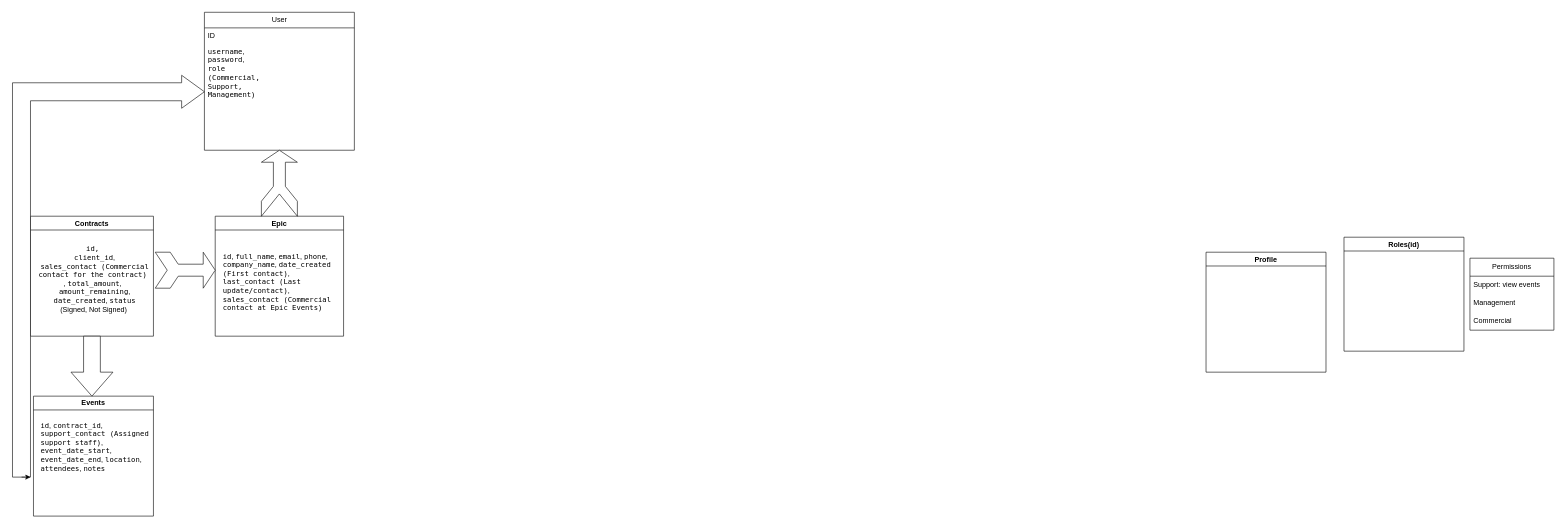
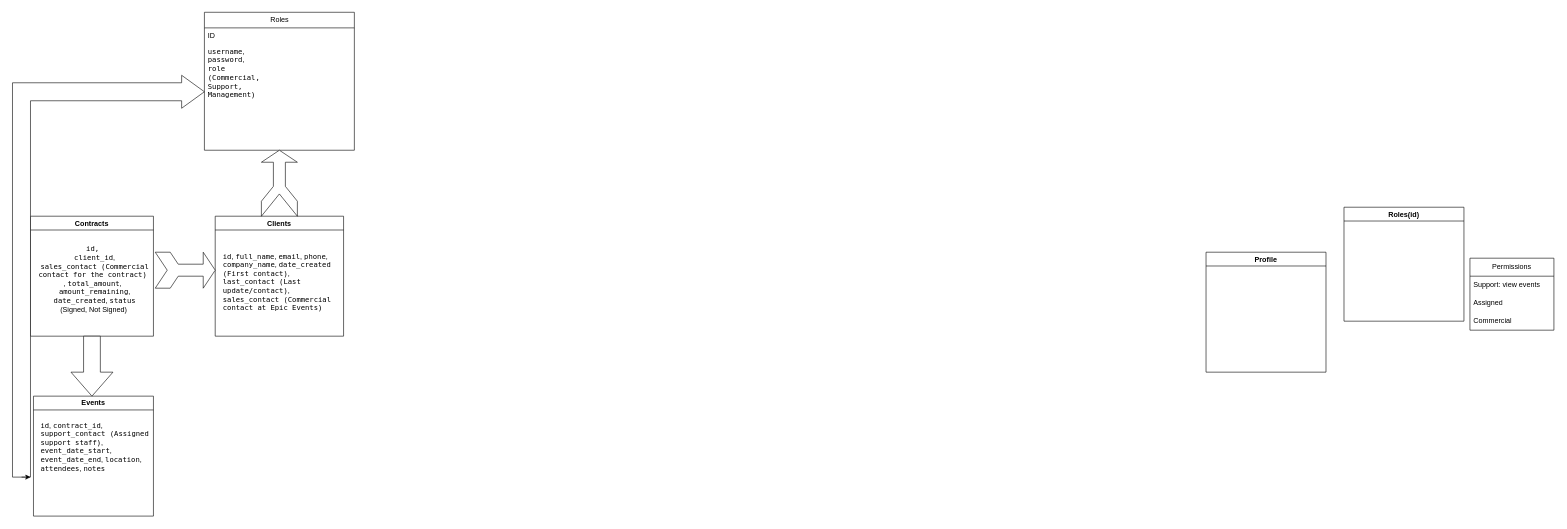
node "User": label "User" -> "Roles"
node "Epic": label "Epic" -> "Clients"
node "Roles(id)": moved (1404, 294) -> (1404, 264)
node "Management": label "Management" -> "Assigned"
